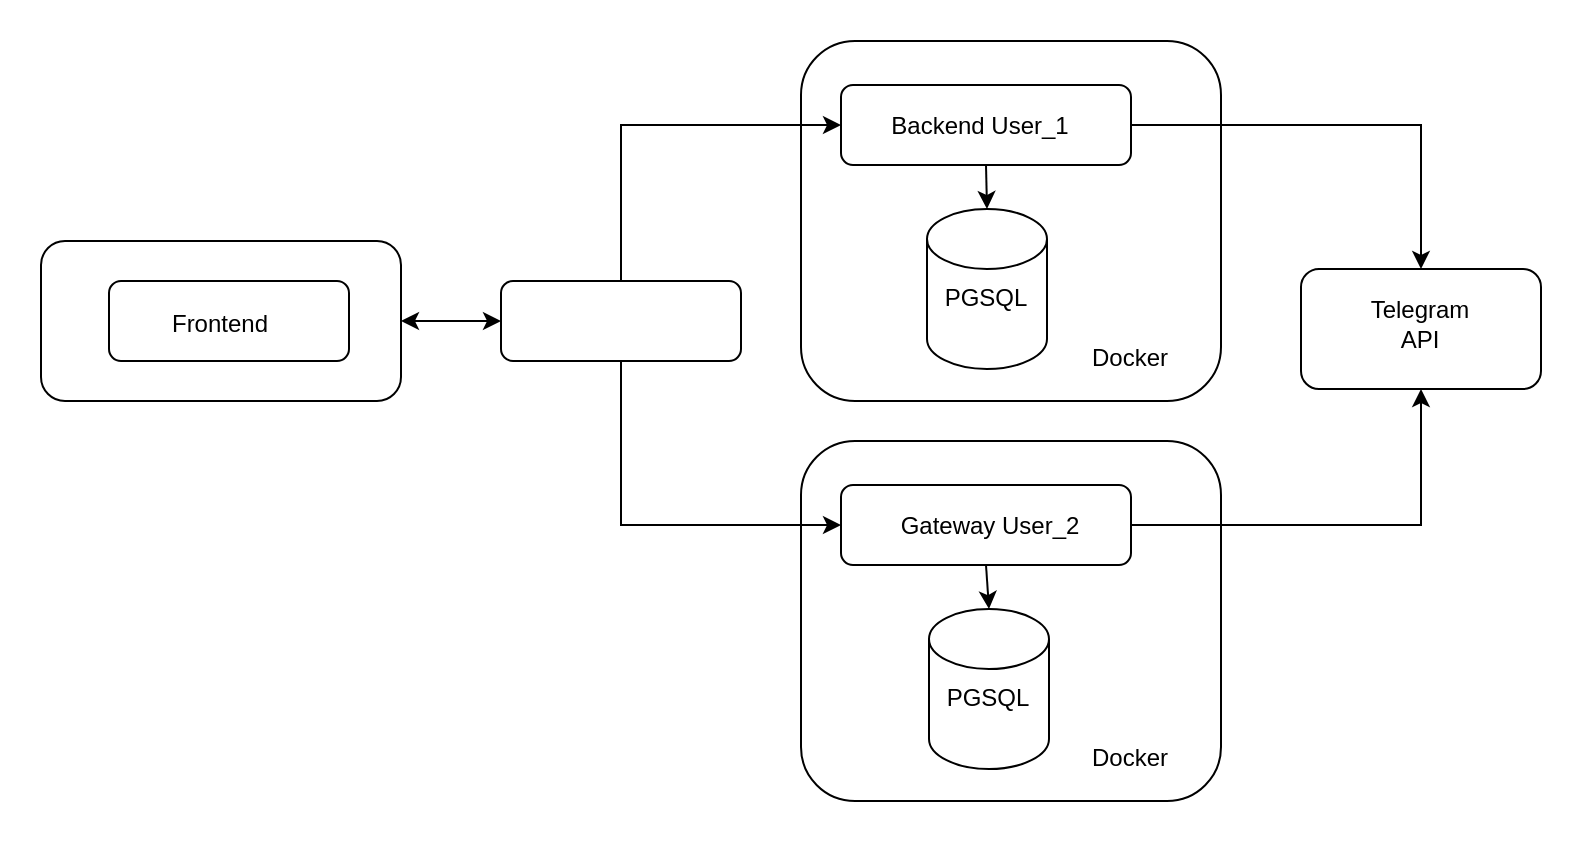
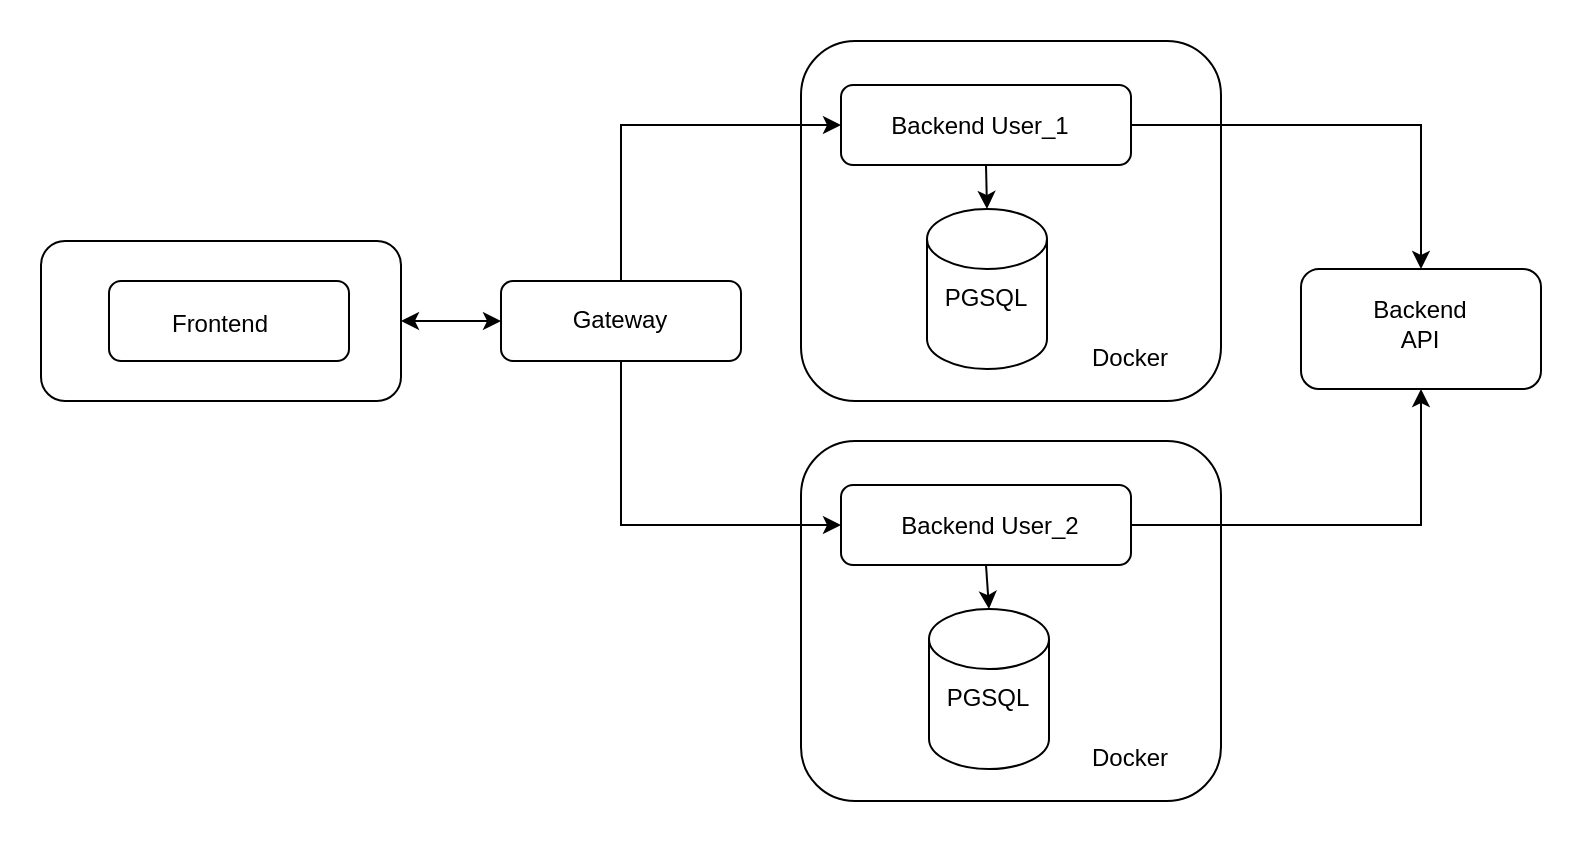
node "Gateway": added
node "Telegram API": label "Telegram API" -> "Backend API"
node "Gateway User_2": label "Gateway User_2" -> "Backend User_2"
